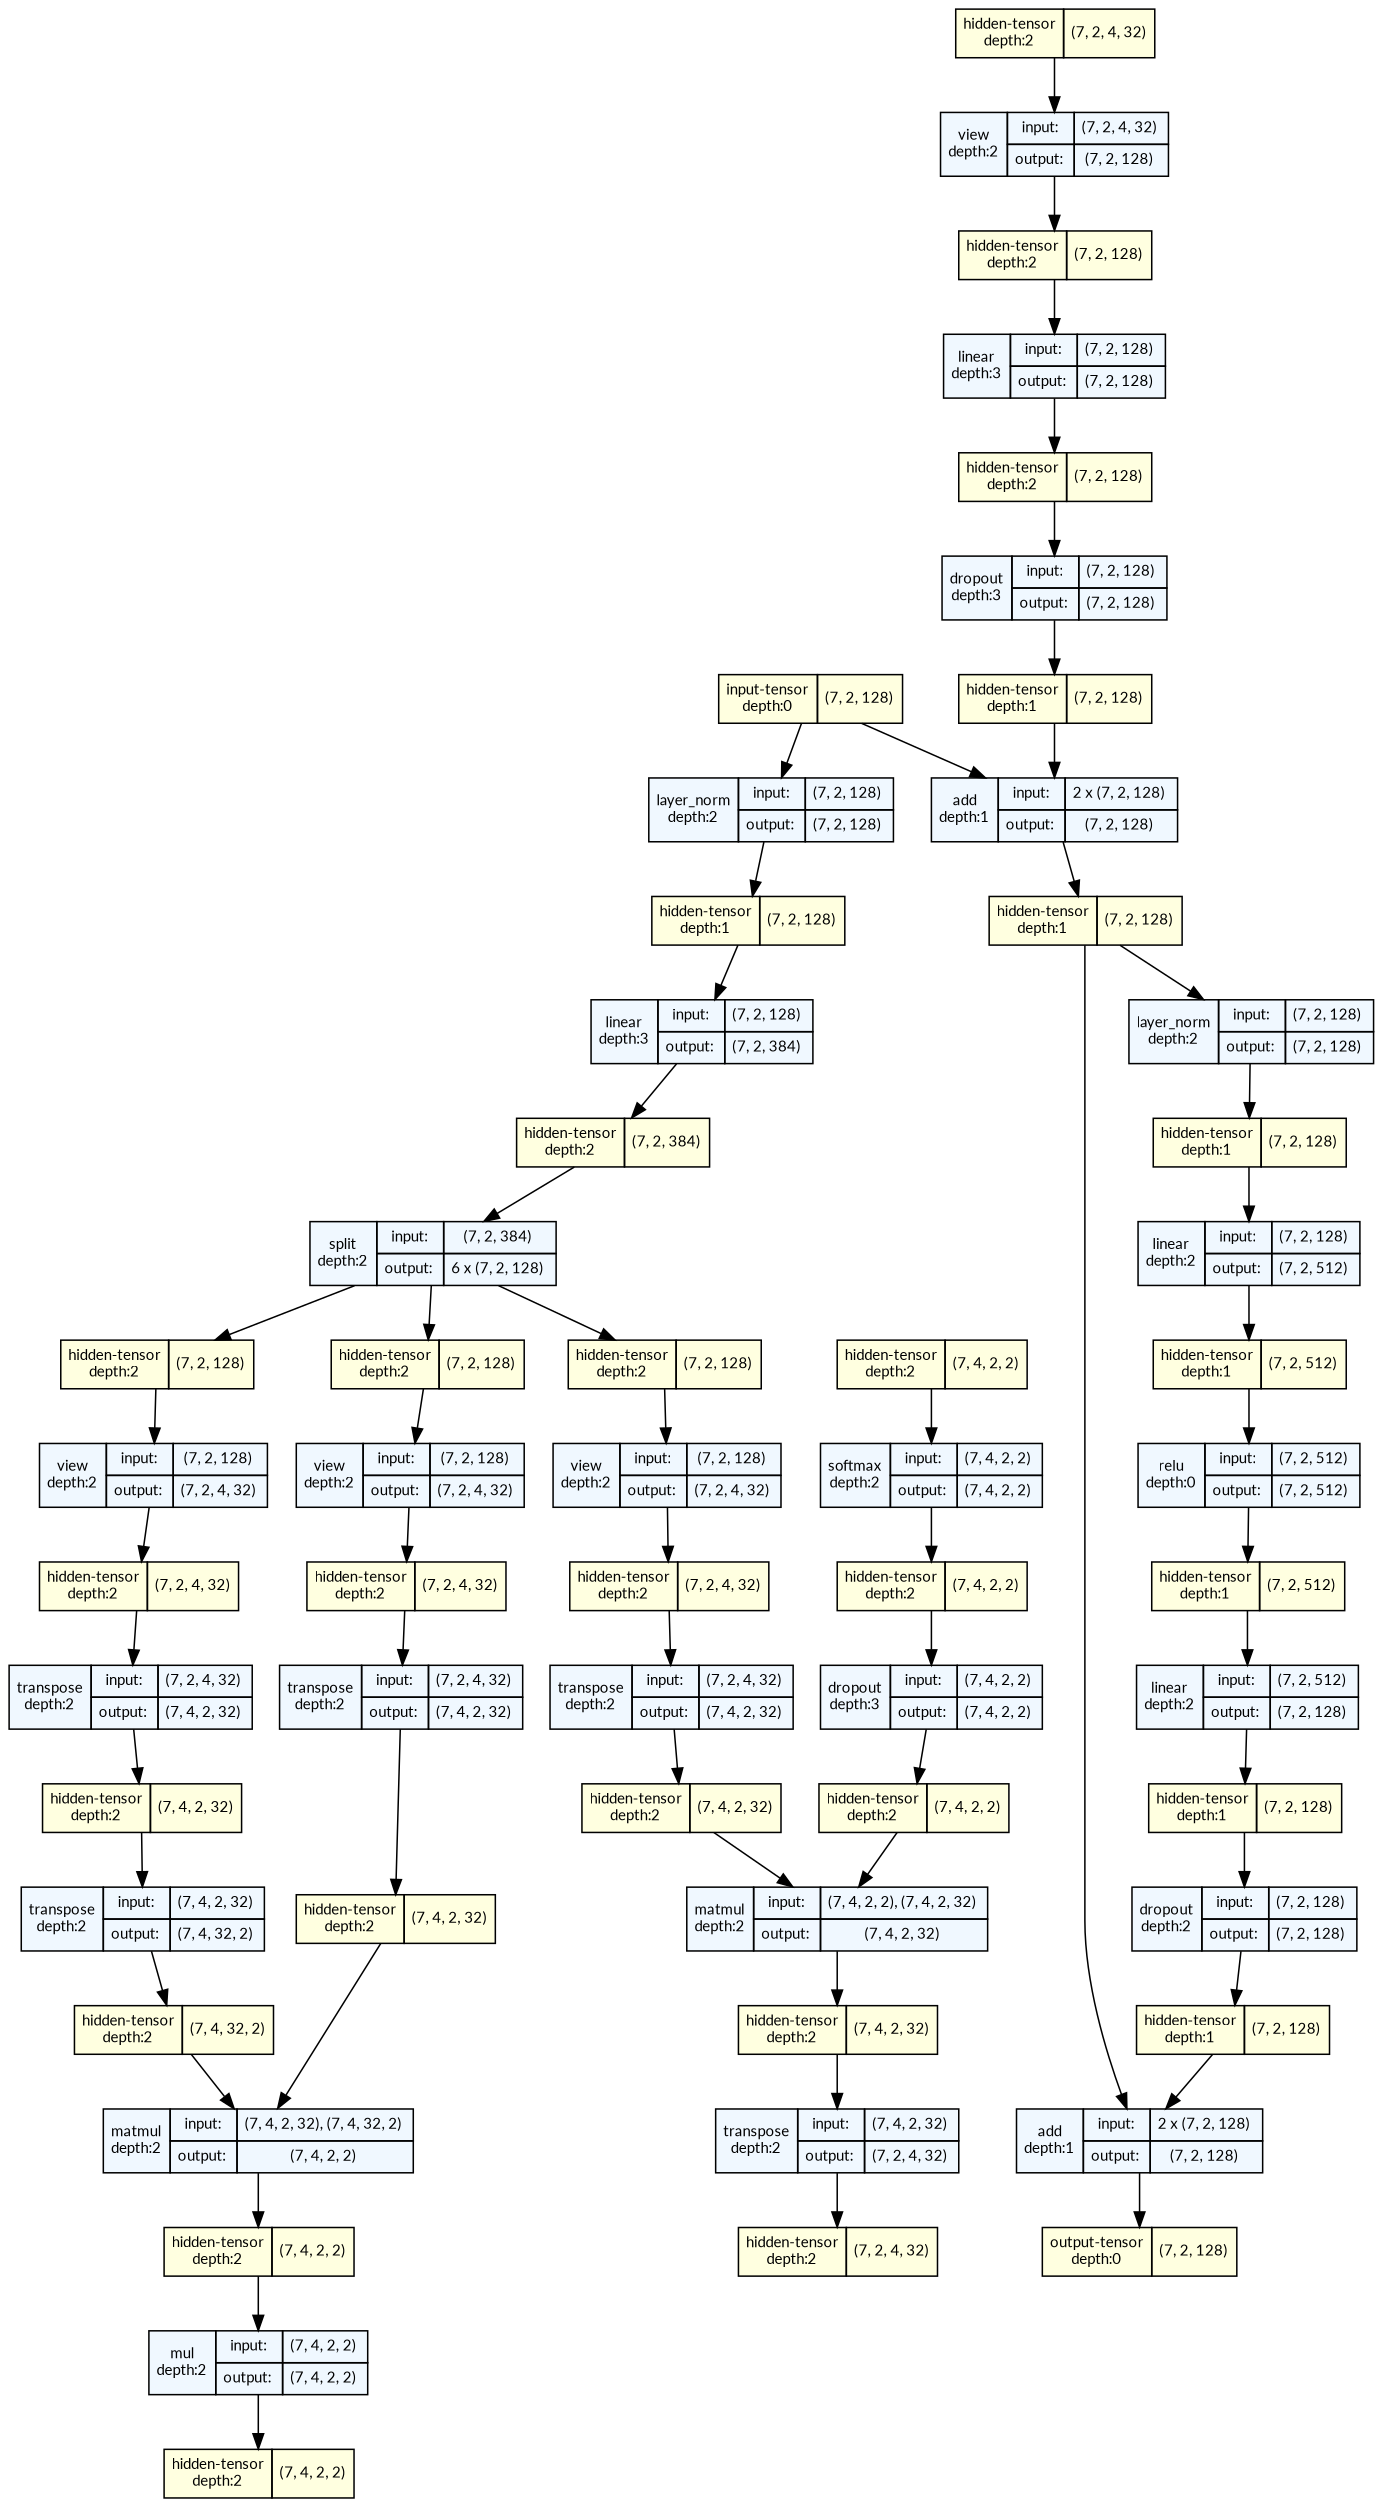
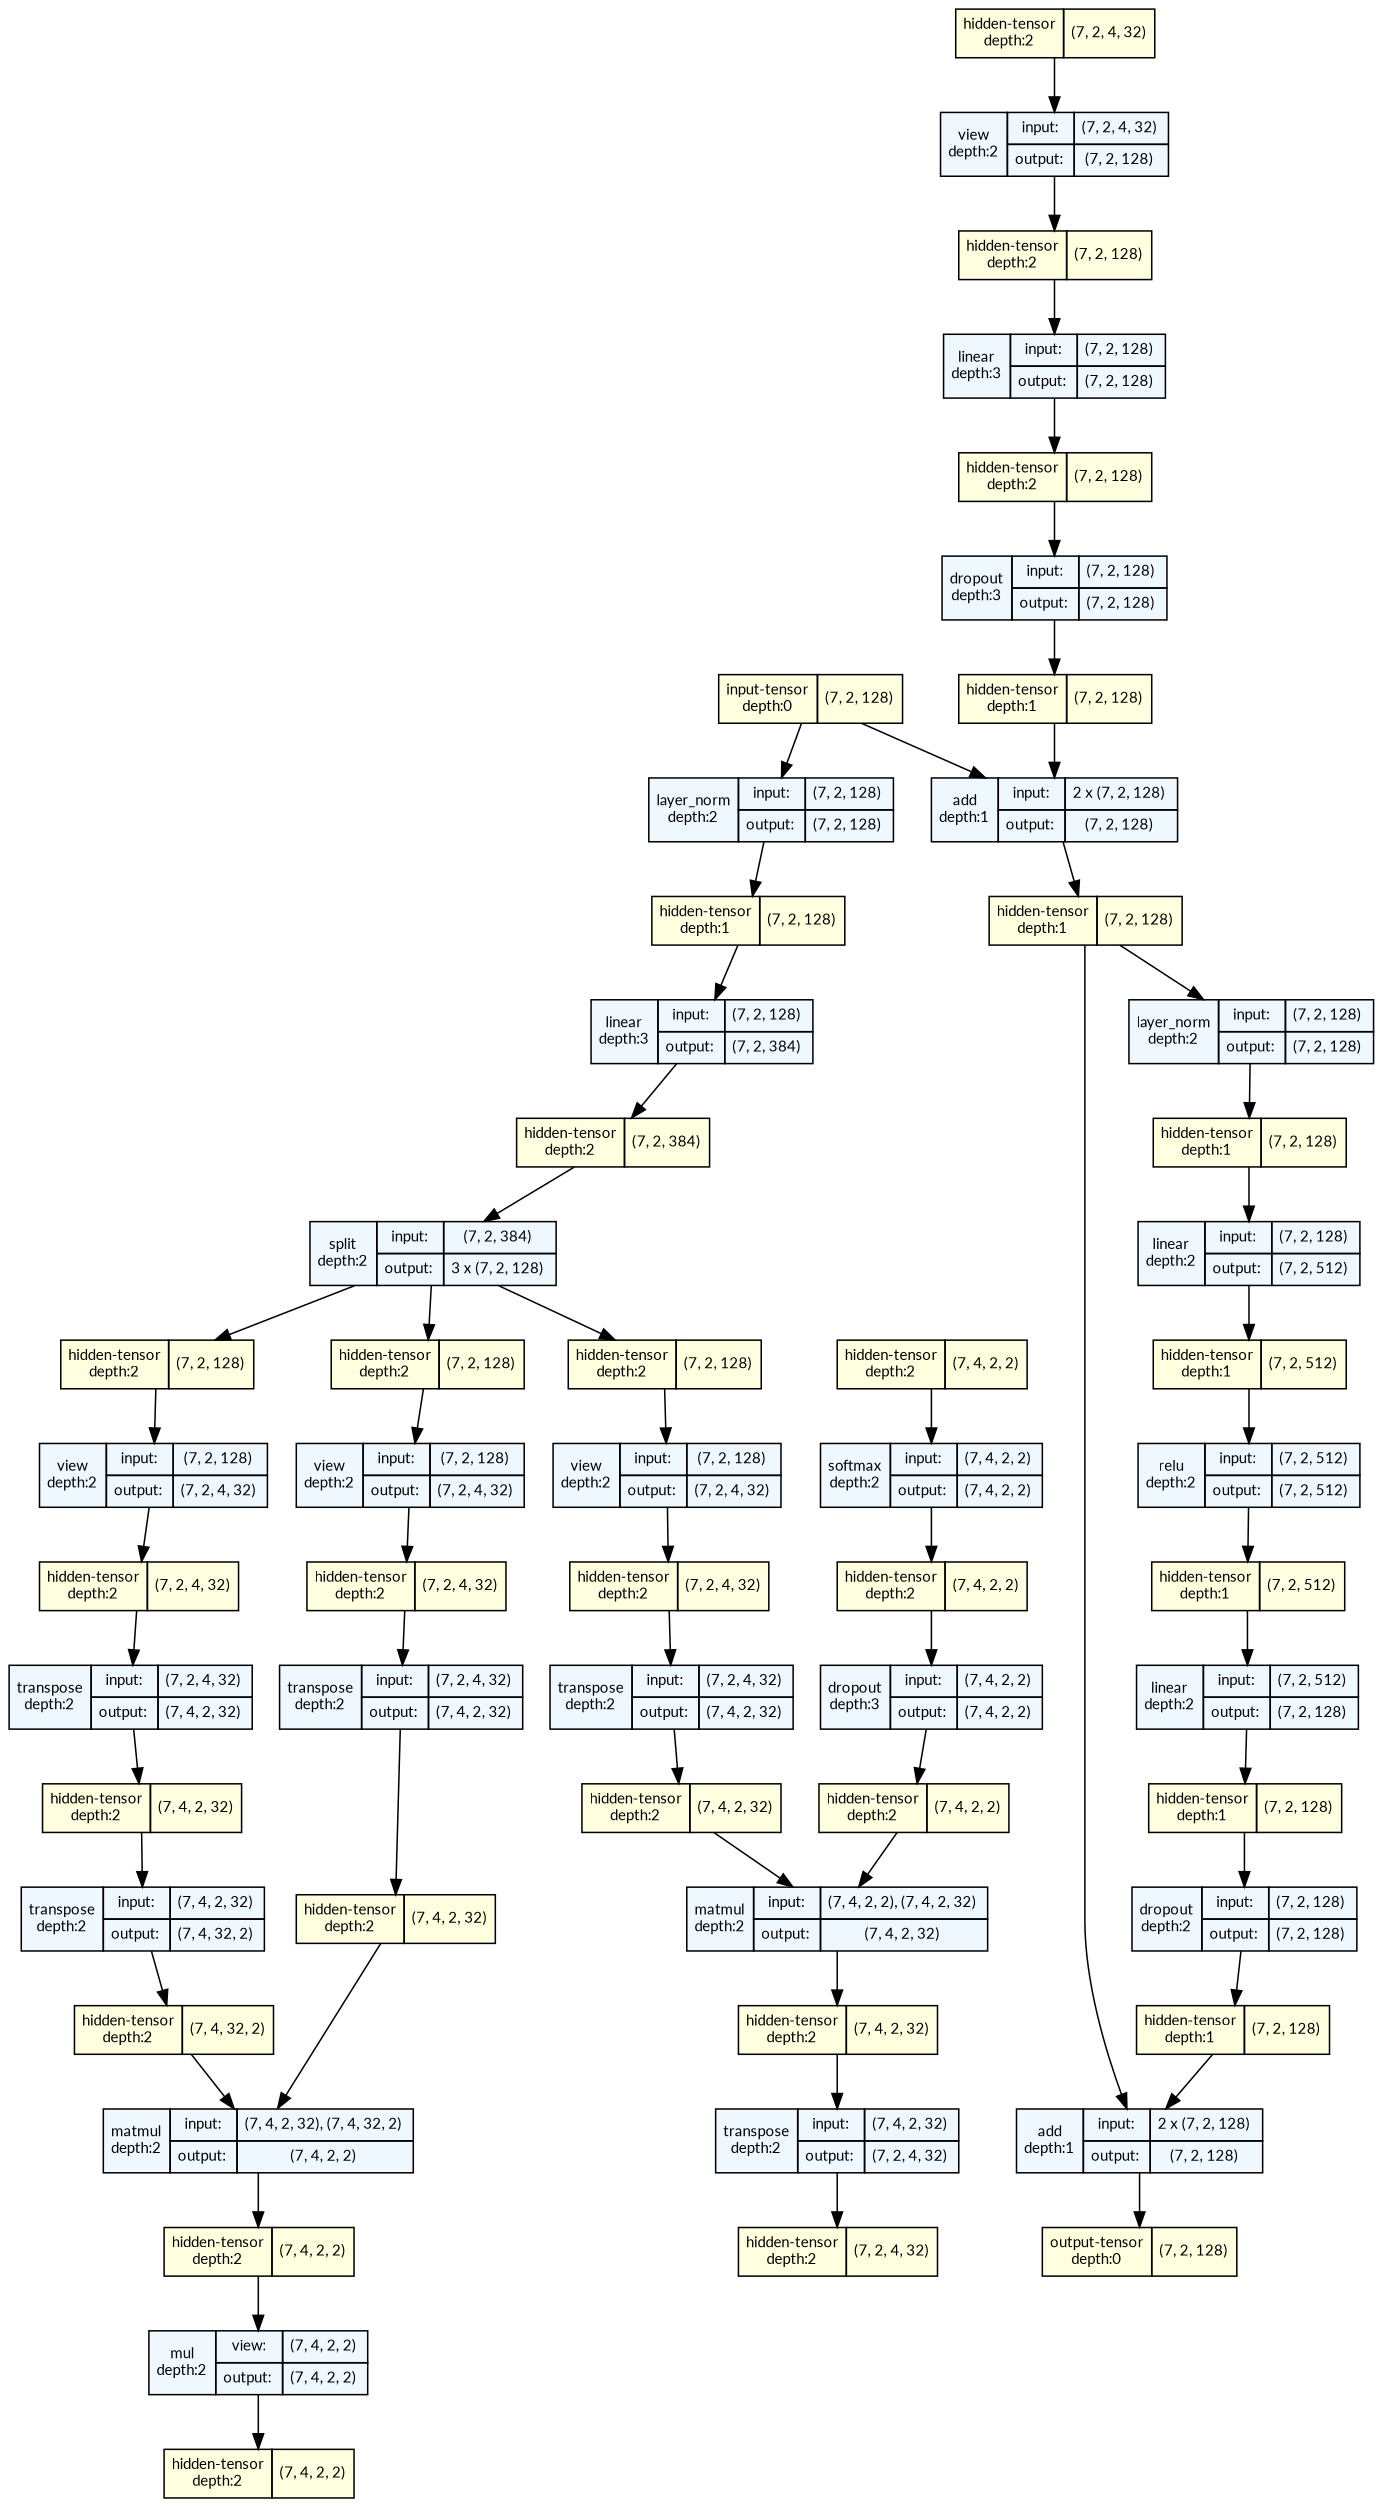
node "split": text "6 x (7, 2, 128)" -> "3 x (7, 2, 128)"
node "relu": text "depth:0" -> "depth:2"
node "mul": text "input:" -> "view:"
